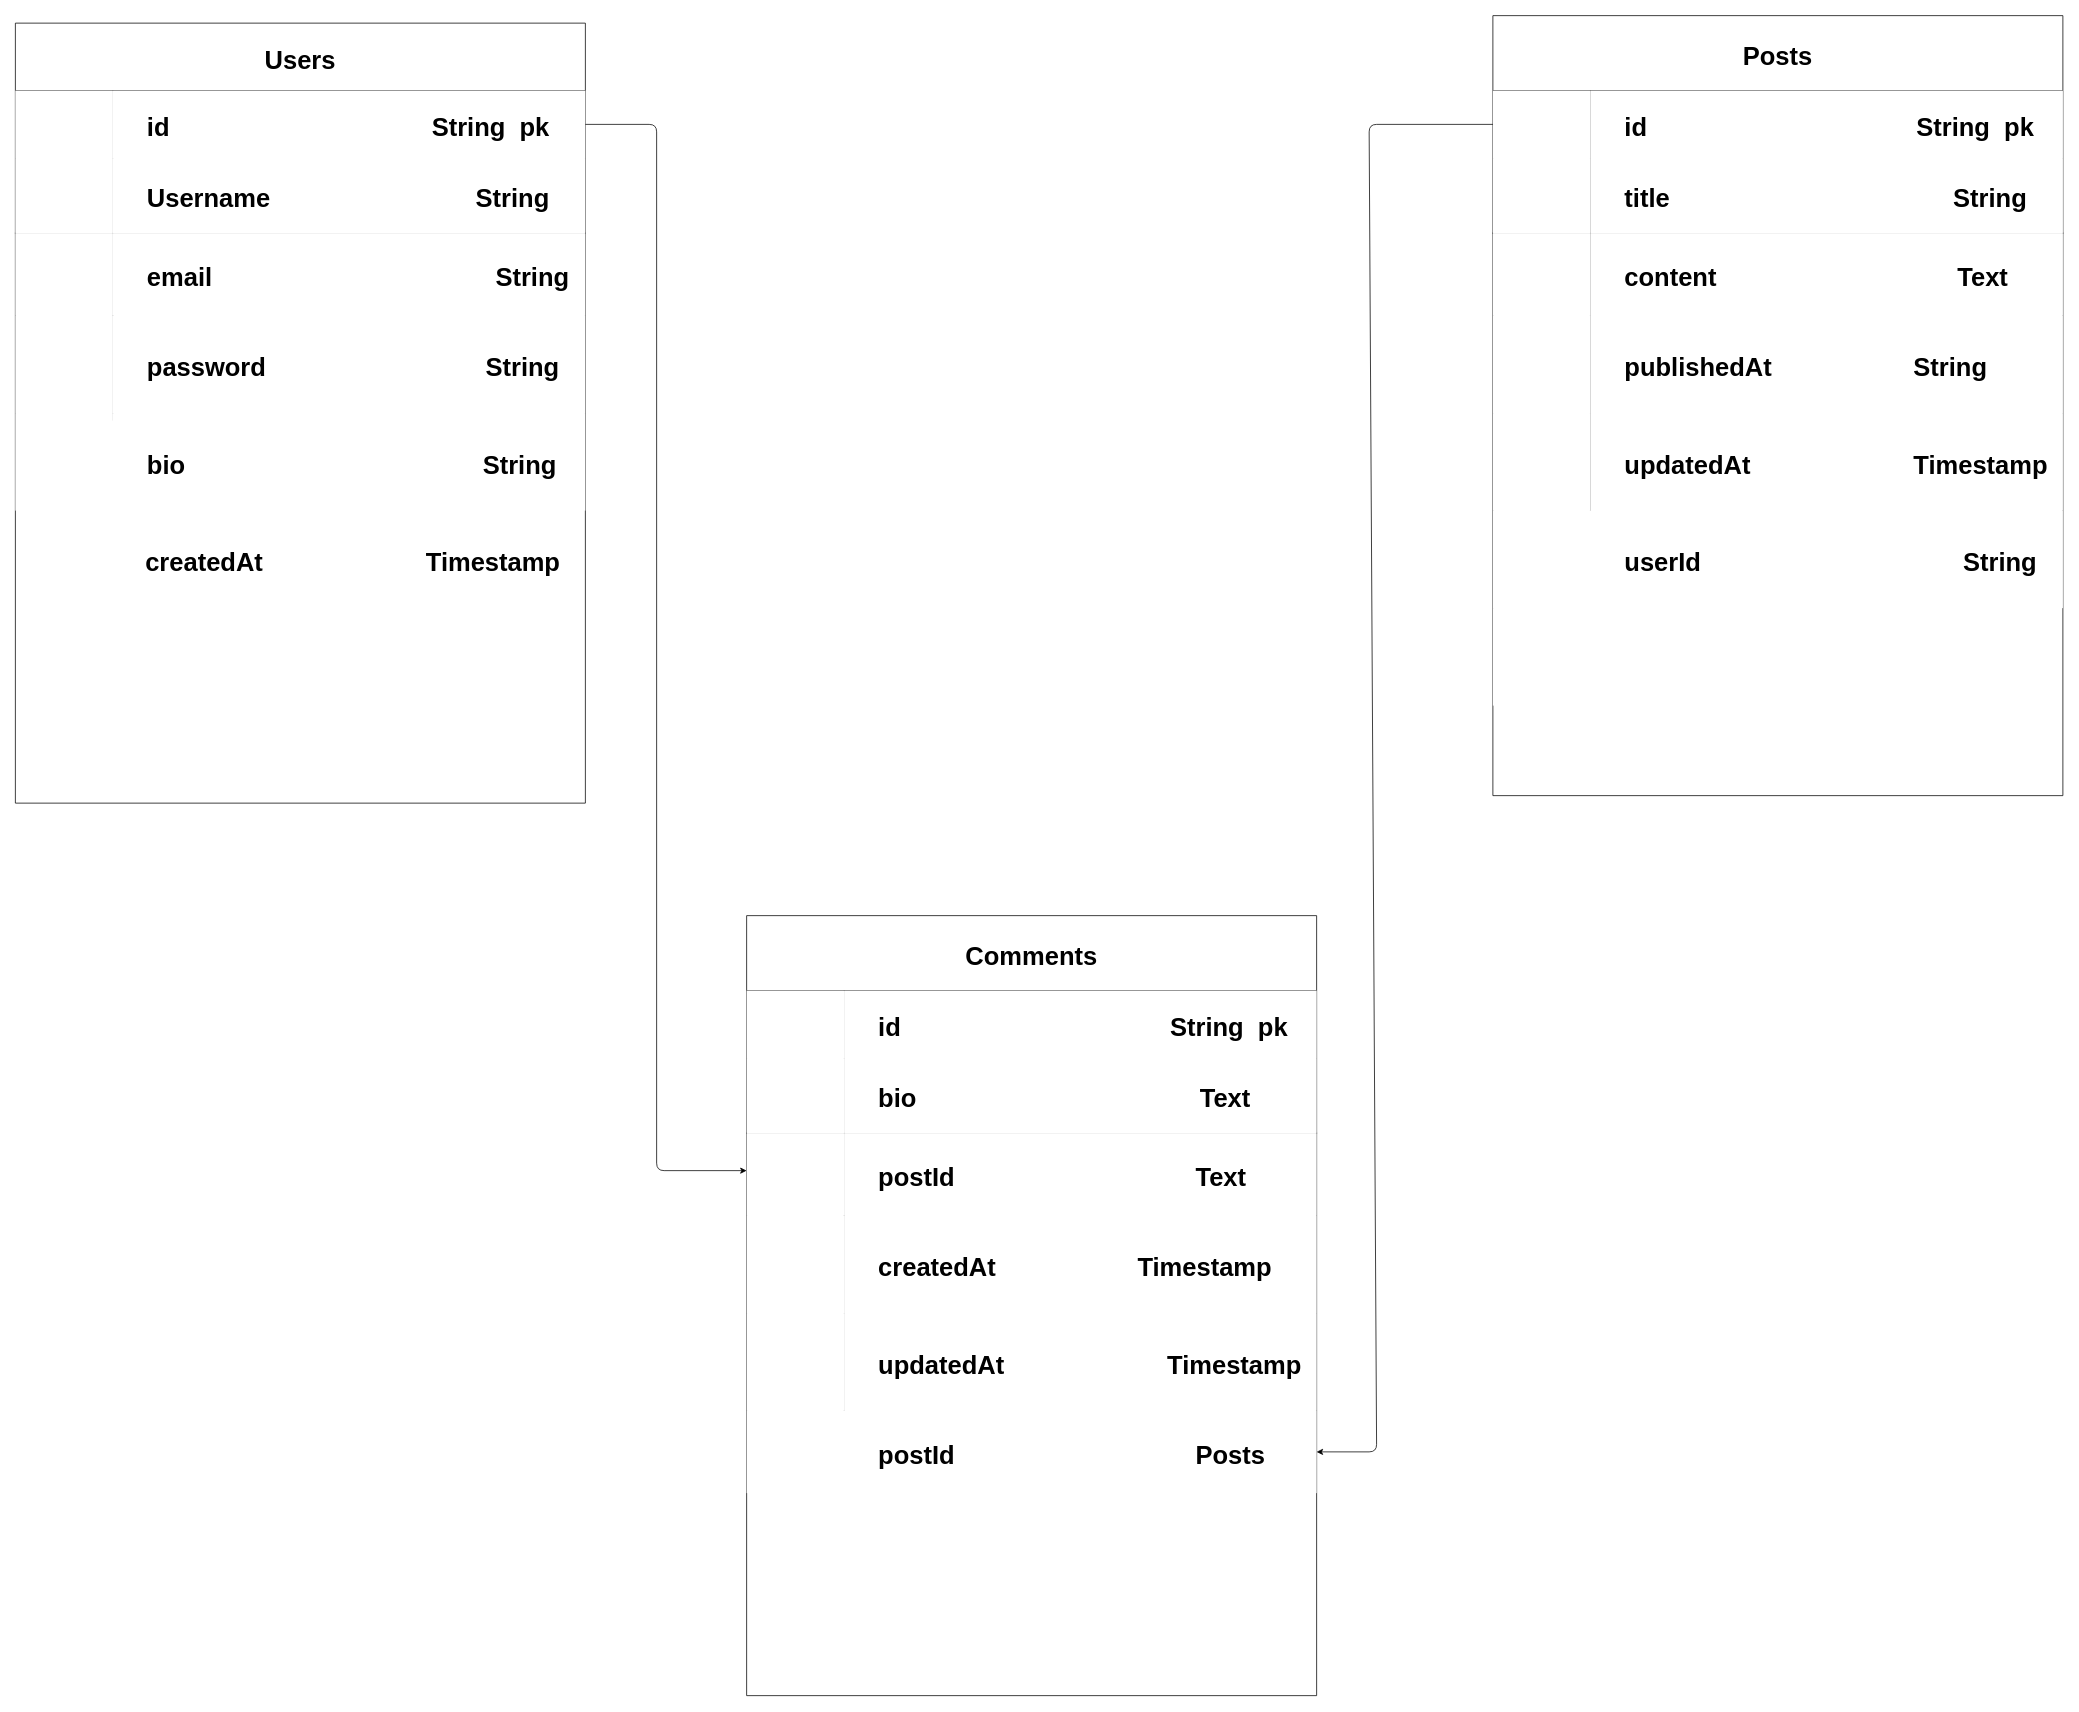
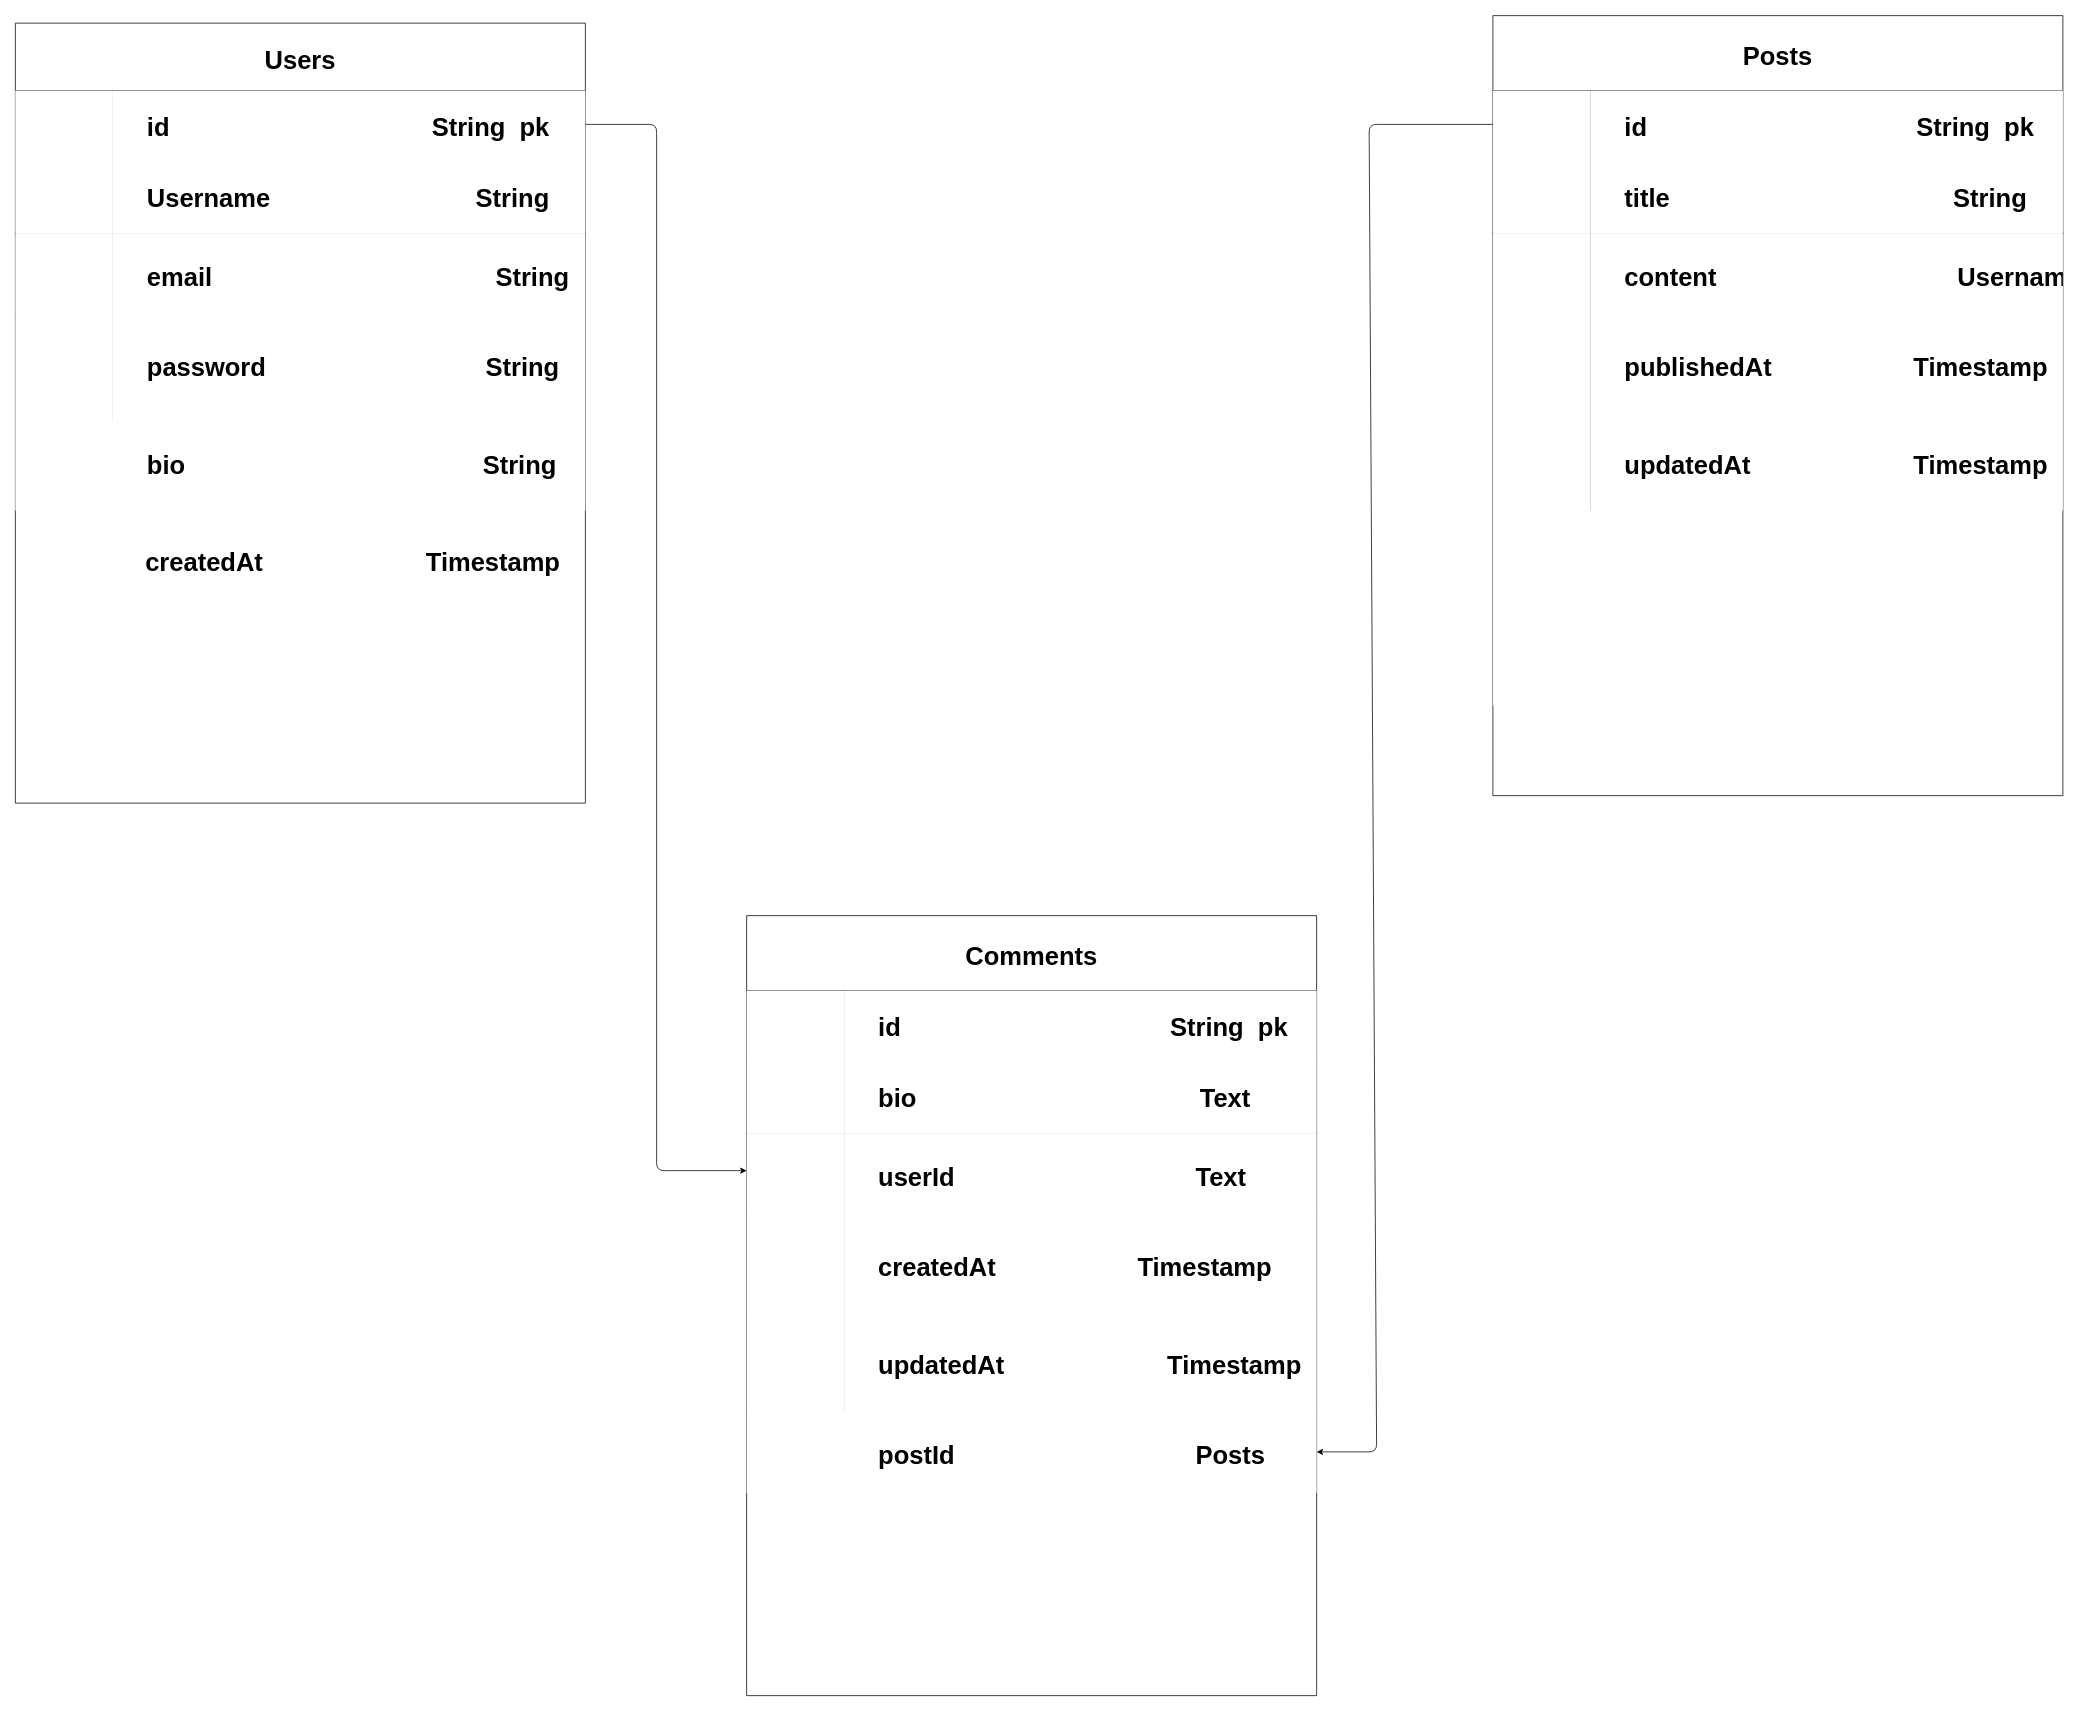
node "content Text": label "content Text" -> "content Username"
node "publishedAt String": label "publishedAt String" -> "publishedAt Timestamp"
node "userId String": removed
node "postId Text": label "postId Text" -> "userId Text"
